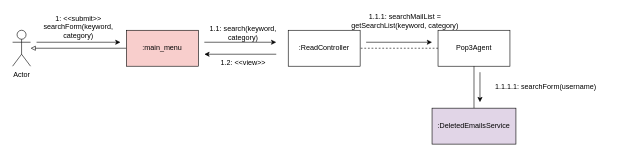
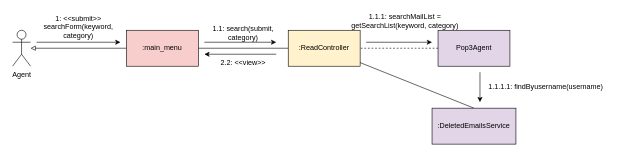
node "1.1: search(keyword, category)": label "1.1: search(keyword, category)" -> "1.1: search(submit, category)"
edge ":main_menu" -- ":ReadController": added
node ":ReadController": fillcolor #ffffff -> #fff2cc
node "Pop3Agent": fillcolor #ffffff -> #e1d5e7
node "1.2: <<view>>": label "1.2: <<view>>" -> "2.2: <<view>>"
node "Actor": label "Actor" -> "Agent"
edge "Pop3Agent" -- ":DeletedEmailsService": now ":ReadController" -- ":DeletedEmailsService"
node "1.1.1.1: searchForm(username)": label "1.1.1.1: searchForm(username)" -> "1.1.1.1: findByusername(username)"
